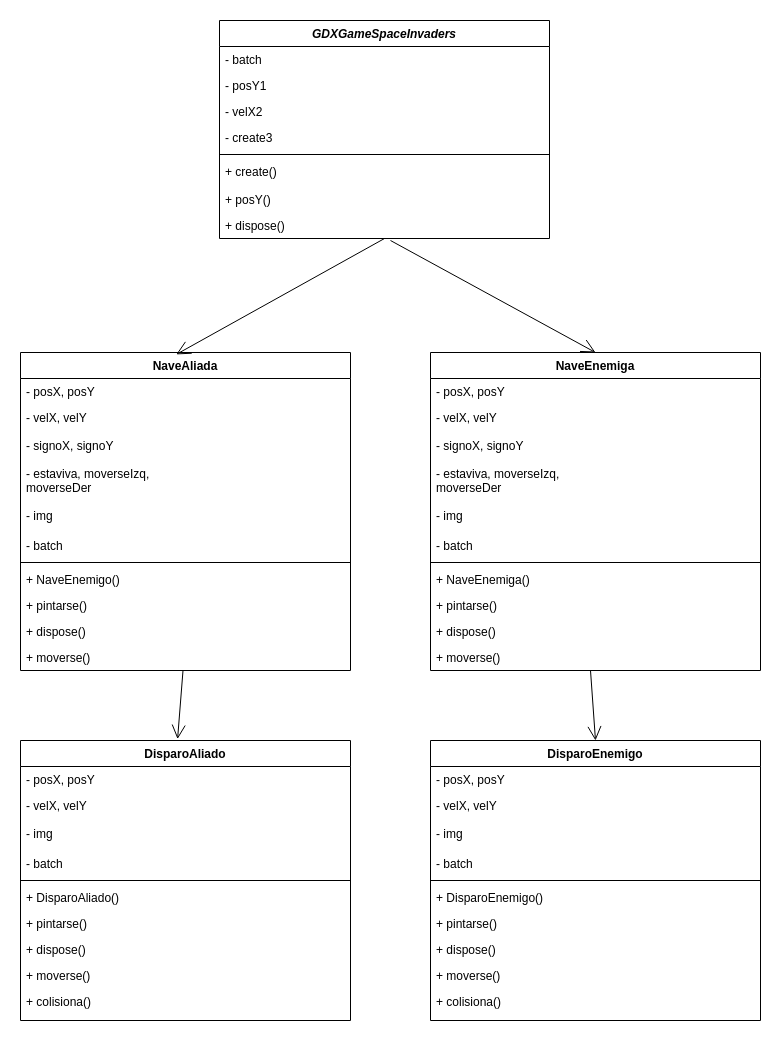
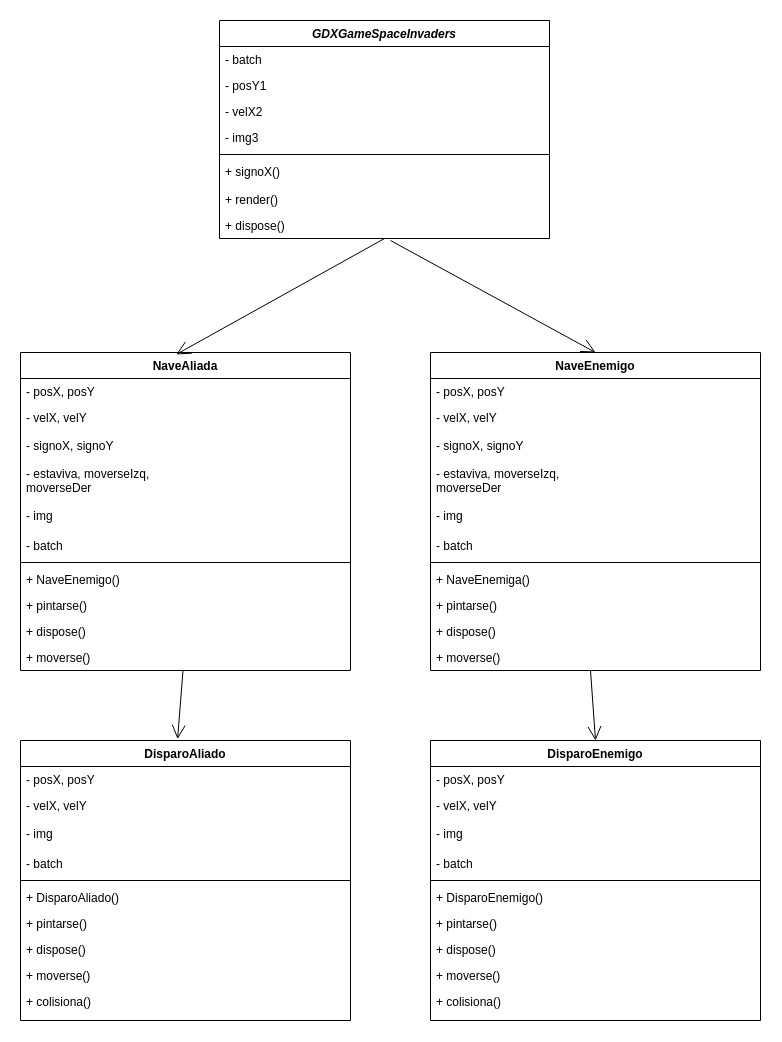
node "- create3": label "- create3" -> "- img3"
node "+ create()": label "+ create()" -> "+ signoX()"
node "+ posY()": label "+ posY()" -> "+ render()"
node "NaveEnemiga": label "NaveEnemiga" -> "NaveEnemigo"
